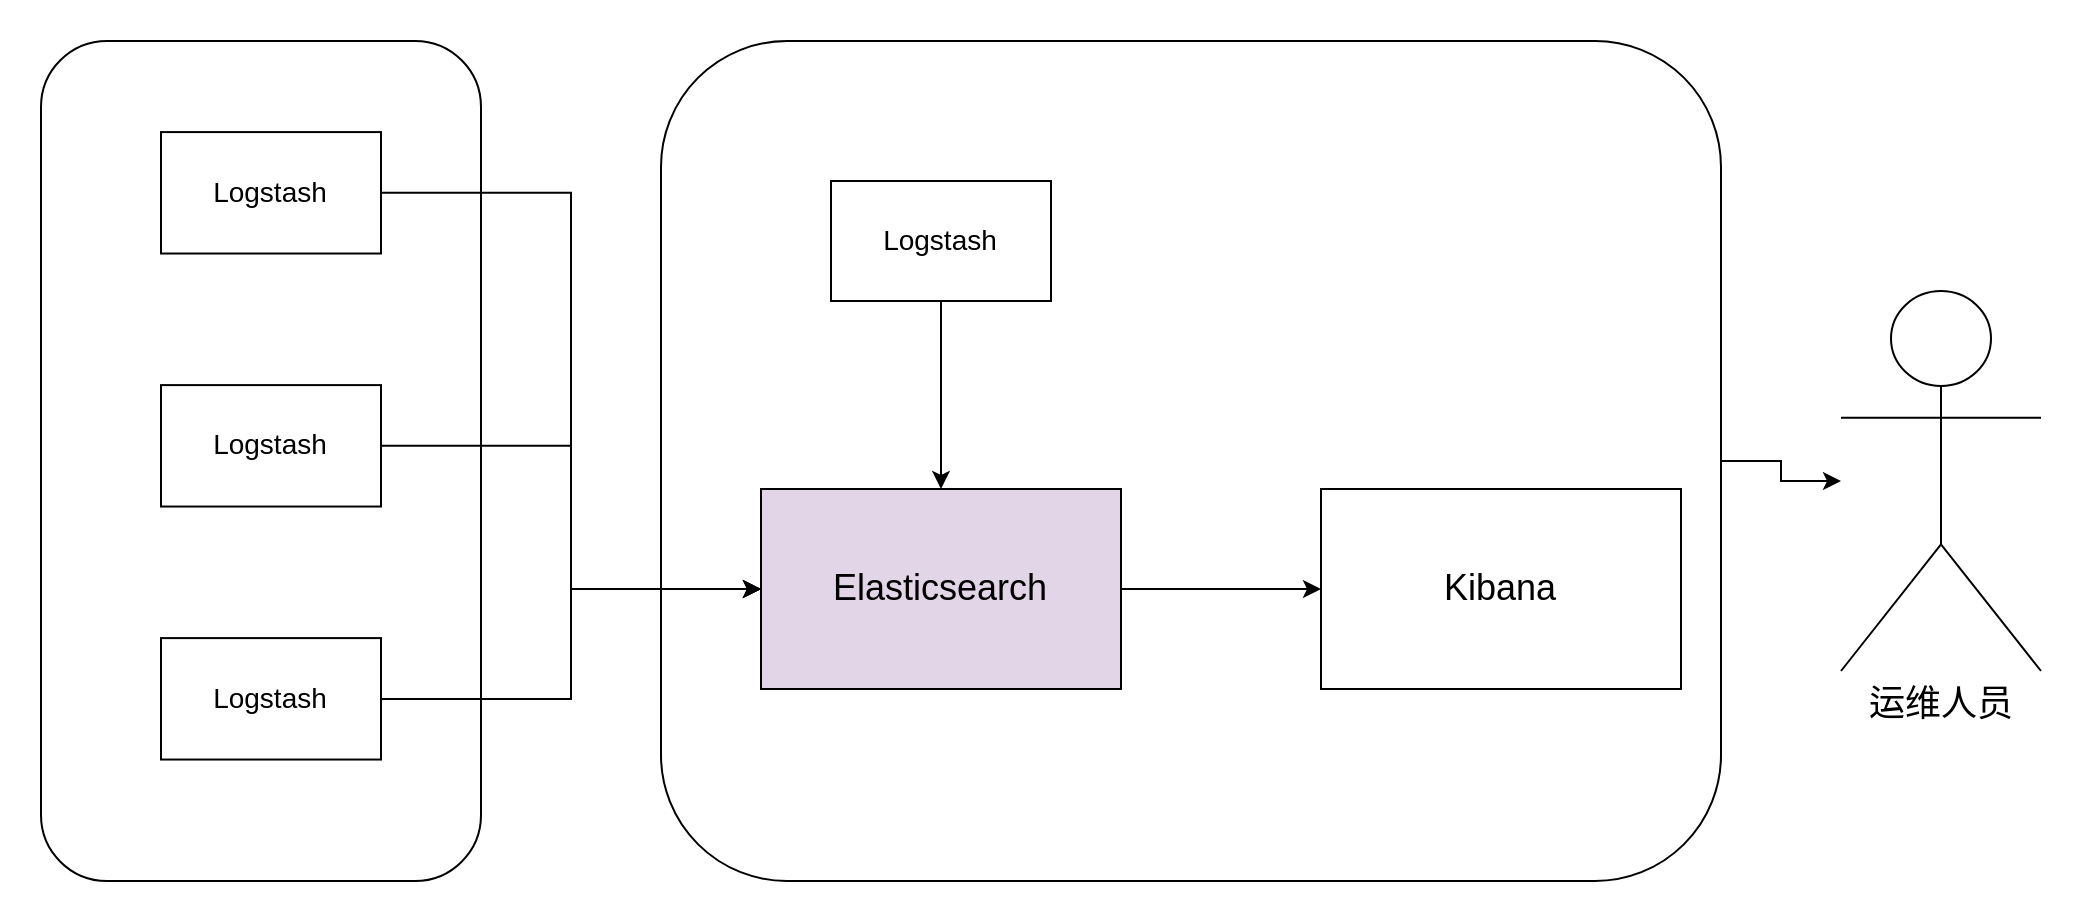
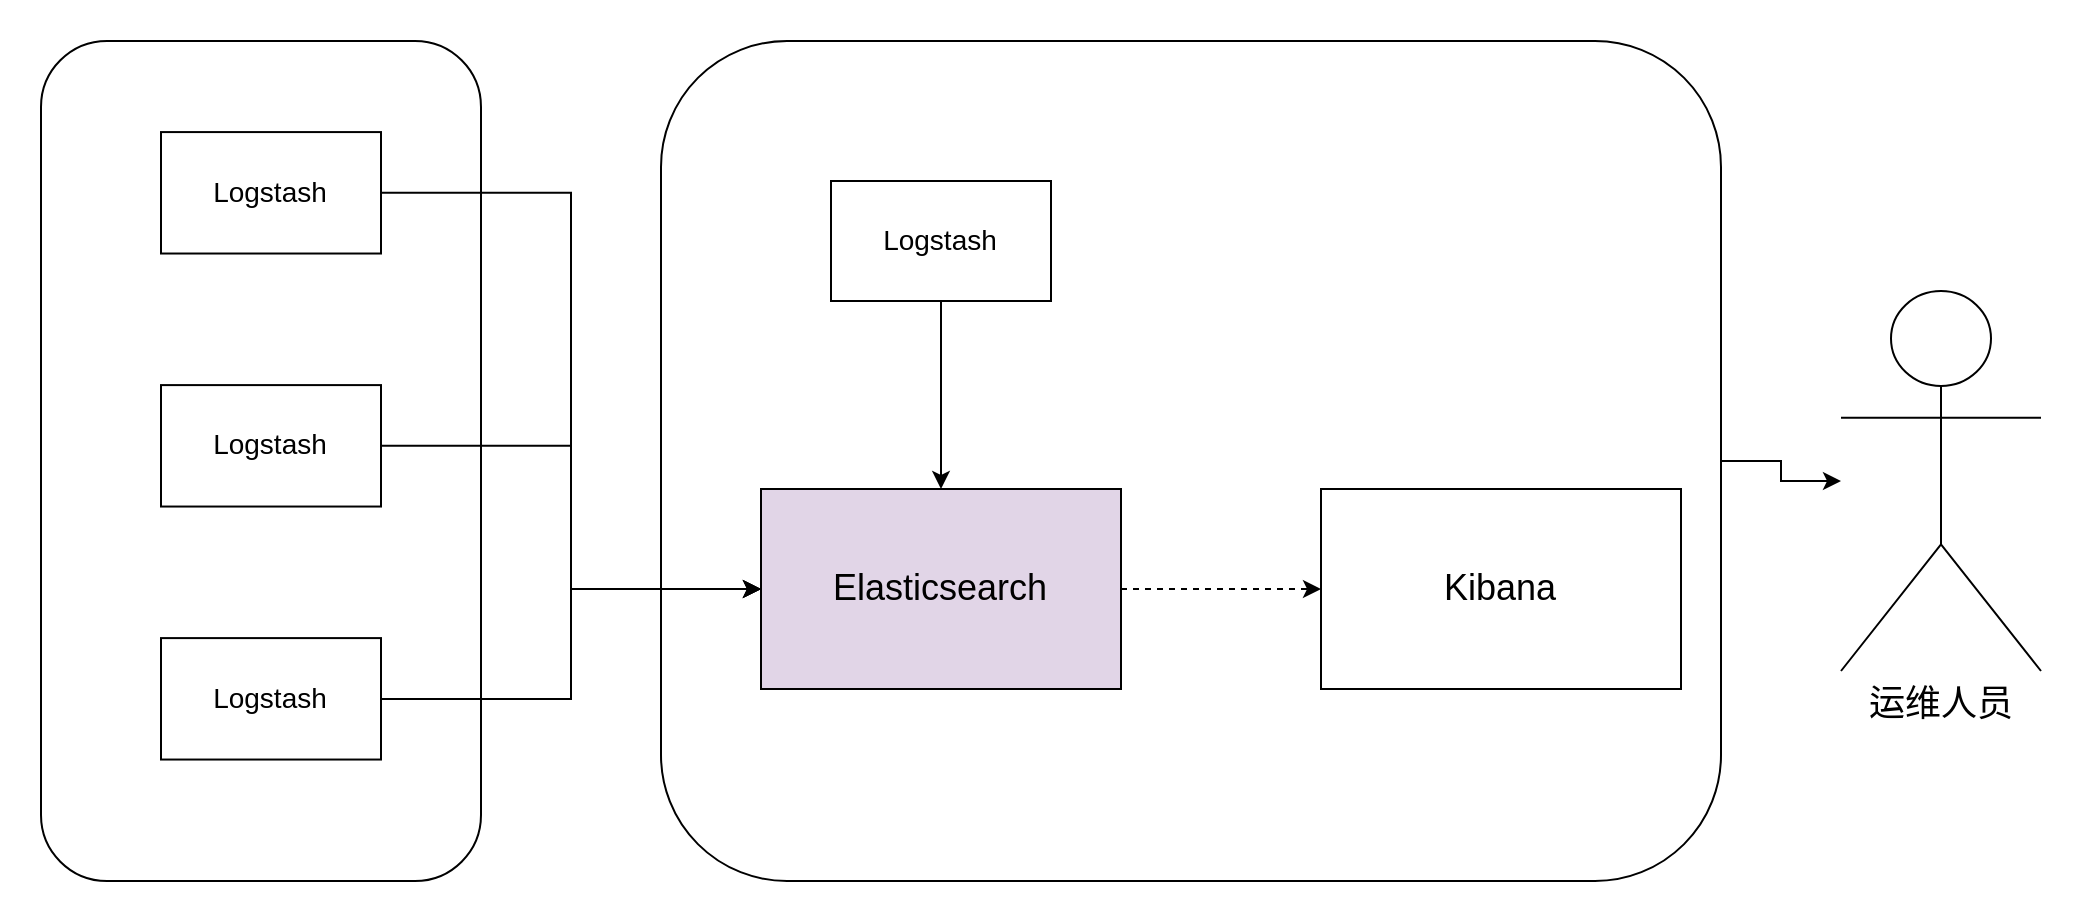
edge "Elasticsearch" -> "Kibana": style solid -> dashed
